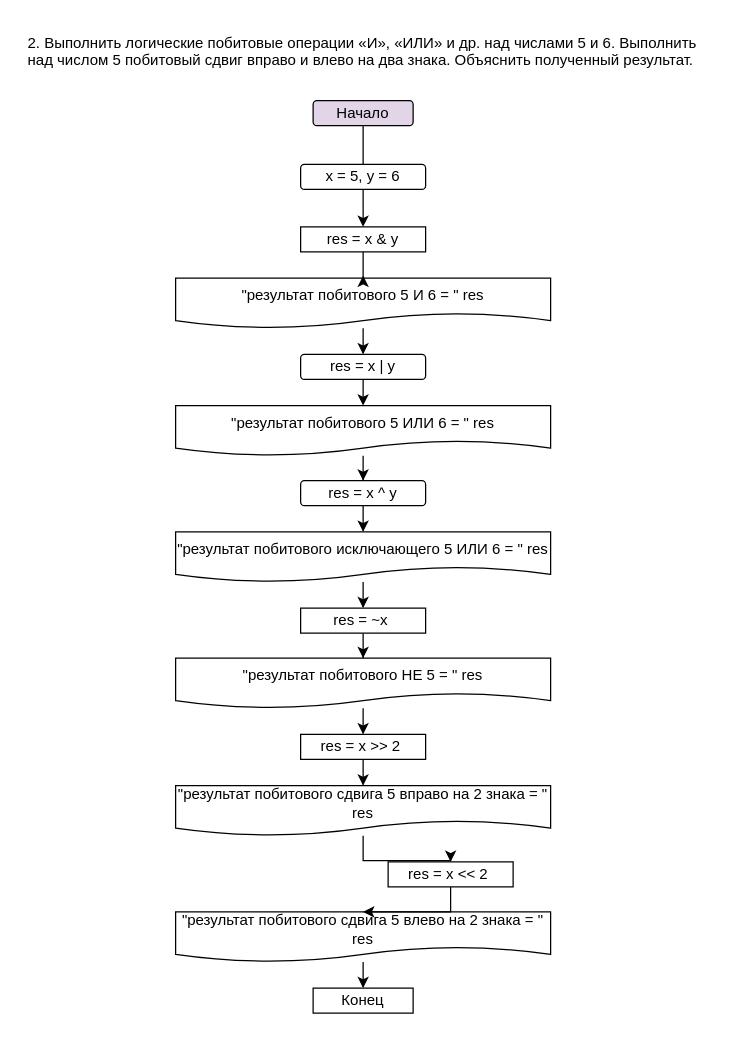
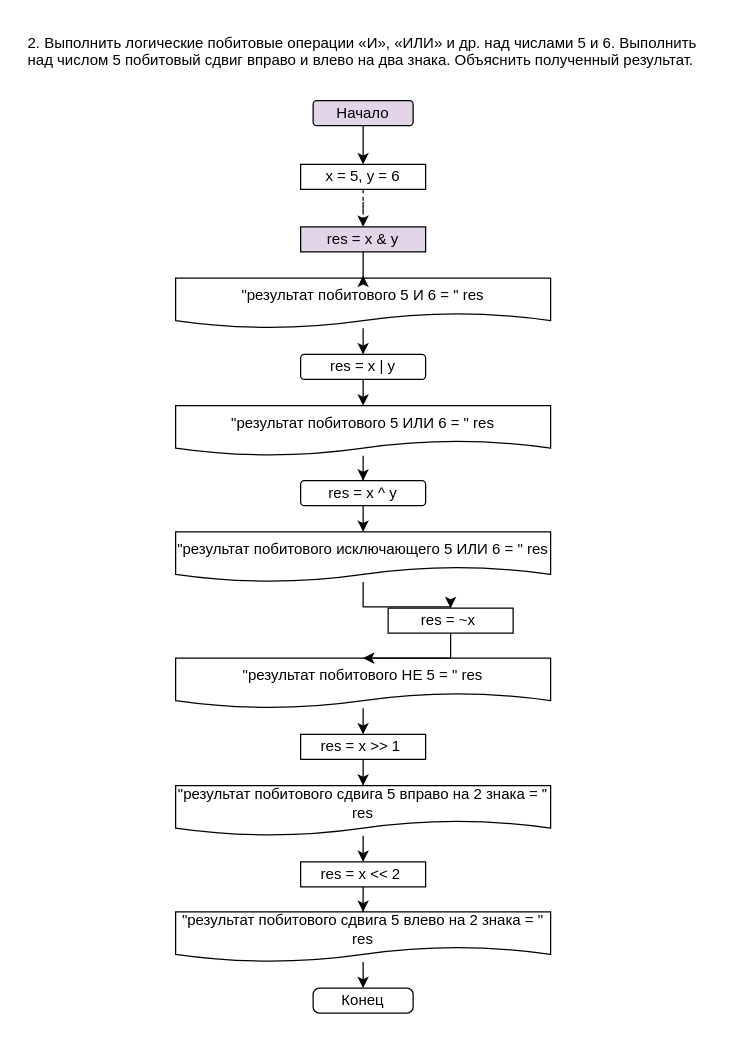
edge "Начало" -- "x = 5, y = 6": arrowhead none -> classic
node "x = 5, y = 6": shape rounded rectangle -> rectangle
edge "x = 5, y = 6" -> "res = x & y": style solid -> dashed
node "res = x & y": fillcolor #ffffff -> #e1d5e7
node "res = ~x": moved (363, 621) -> (451, 621)
node "res = x >> 2": label "res = x >> 2" -> "res = x >> 1"
node "res = x << 2": moved (451, 874) -> (363, 874)
node "Конец": shape rectangle -> rounded rectangle
